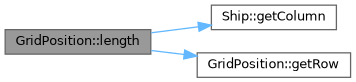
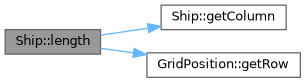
node "GridPosition::length": label "GridPosition::length" -> "Ship::length"
